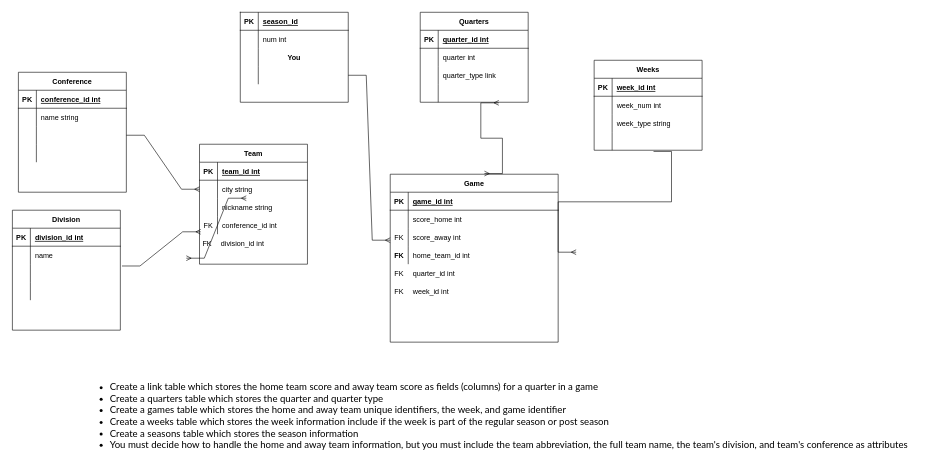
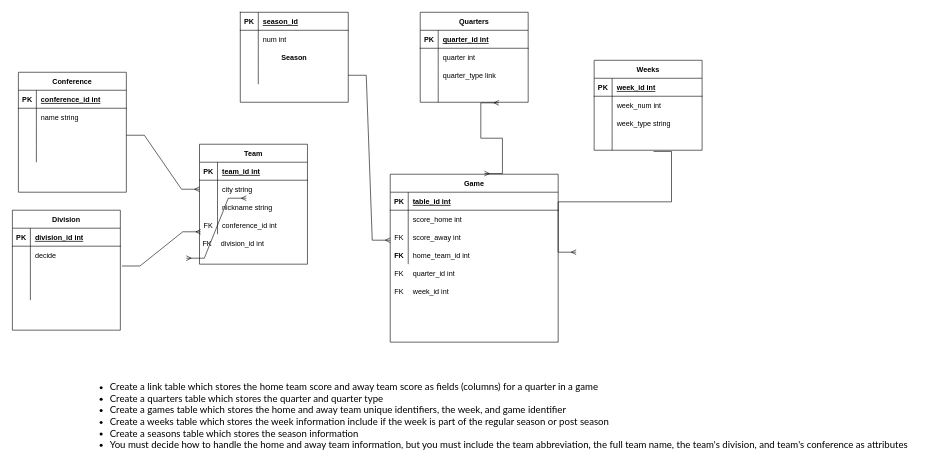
node "You": label "You" -> "Season"
node "game_id int": label "game_id int" -> "table_id int"
node "name": label "name" -> "decide"
